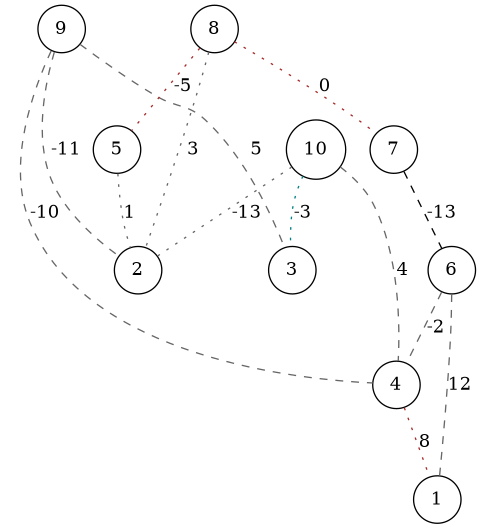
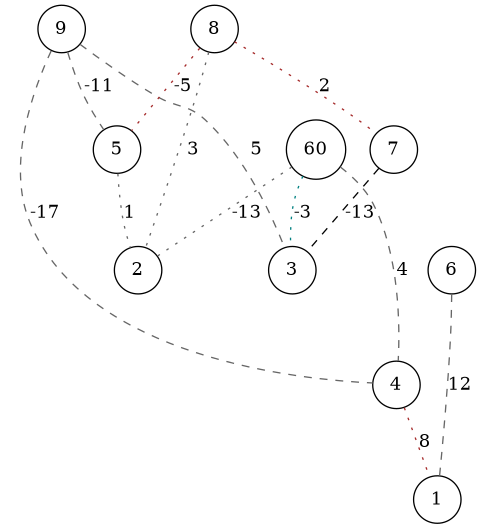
edge "8" -- "7": label "0" -> "2"
node "10": label "10" -> "60"
edge "9" -- "2": now "9" -- "5"
edge "7" -- "6": now "7" -- "3"
edge "9" -- "4": label "-10" -> "-17"
edge "6" -- "4": removed, label "-2"
